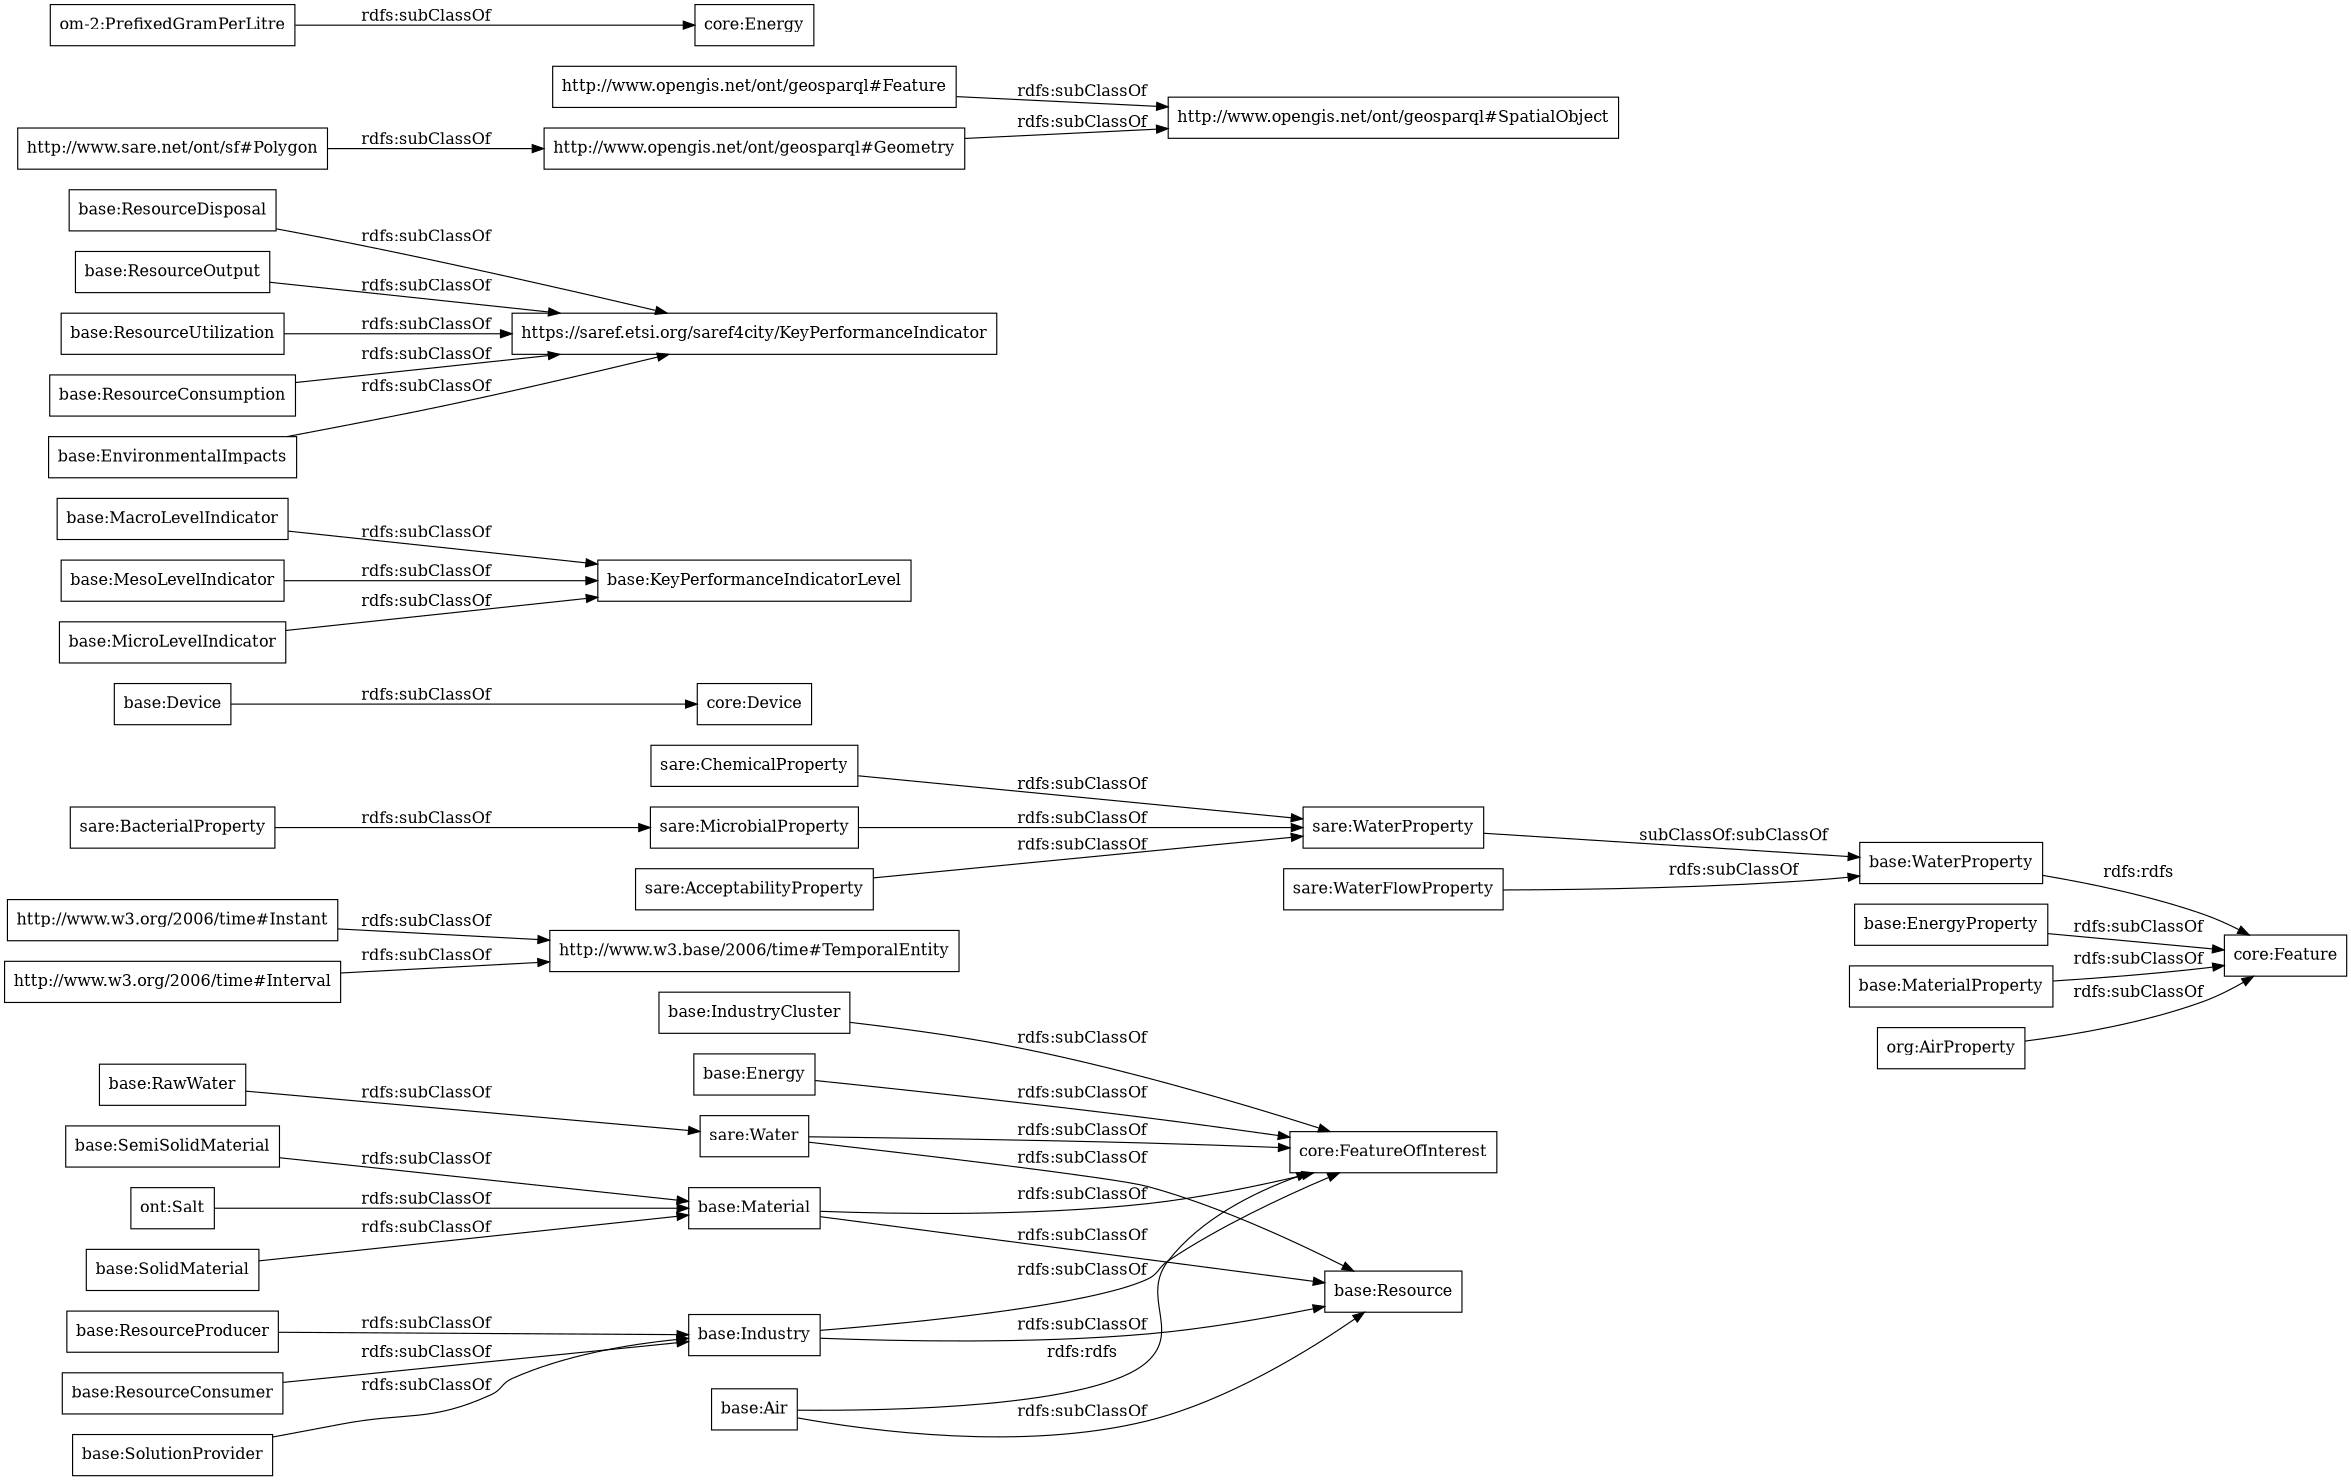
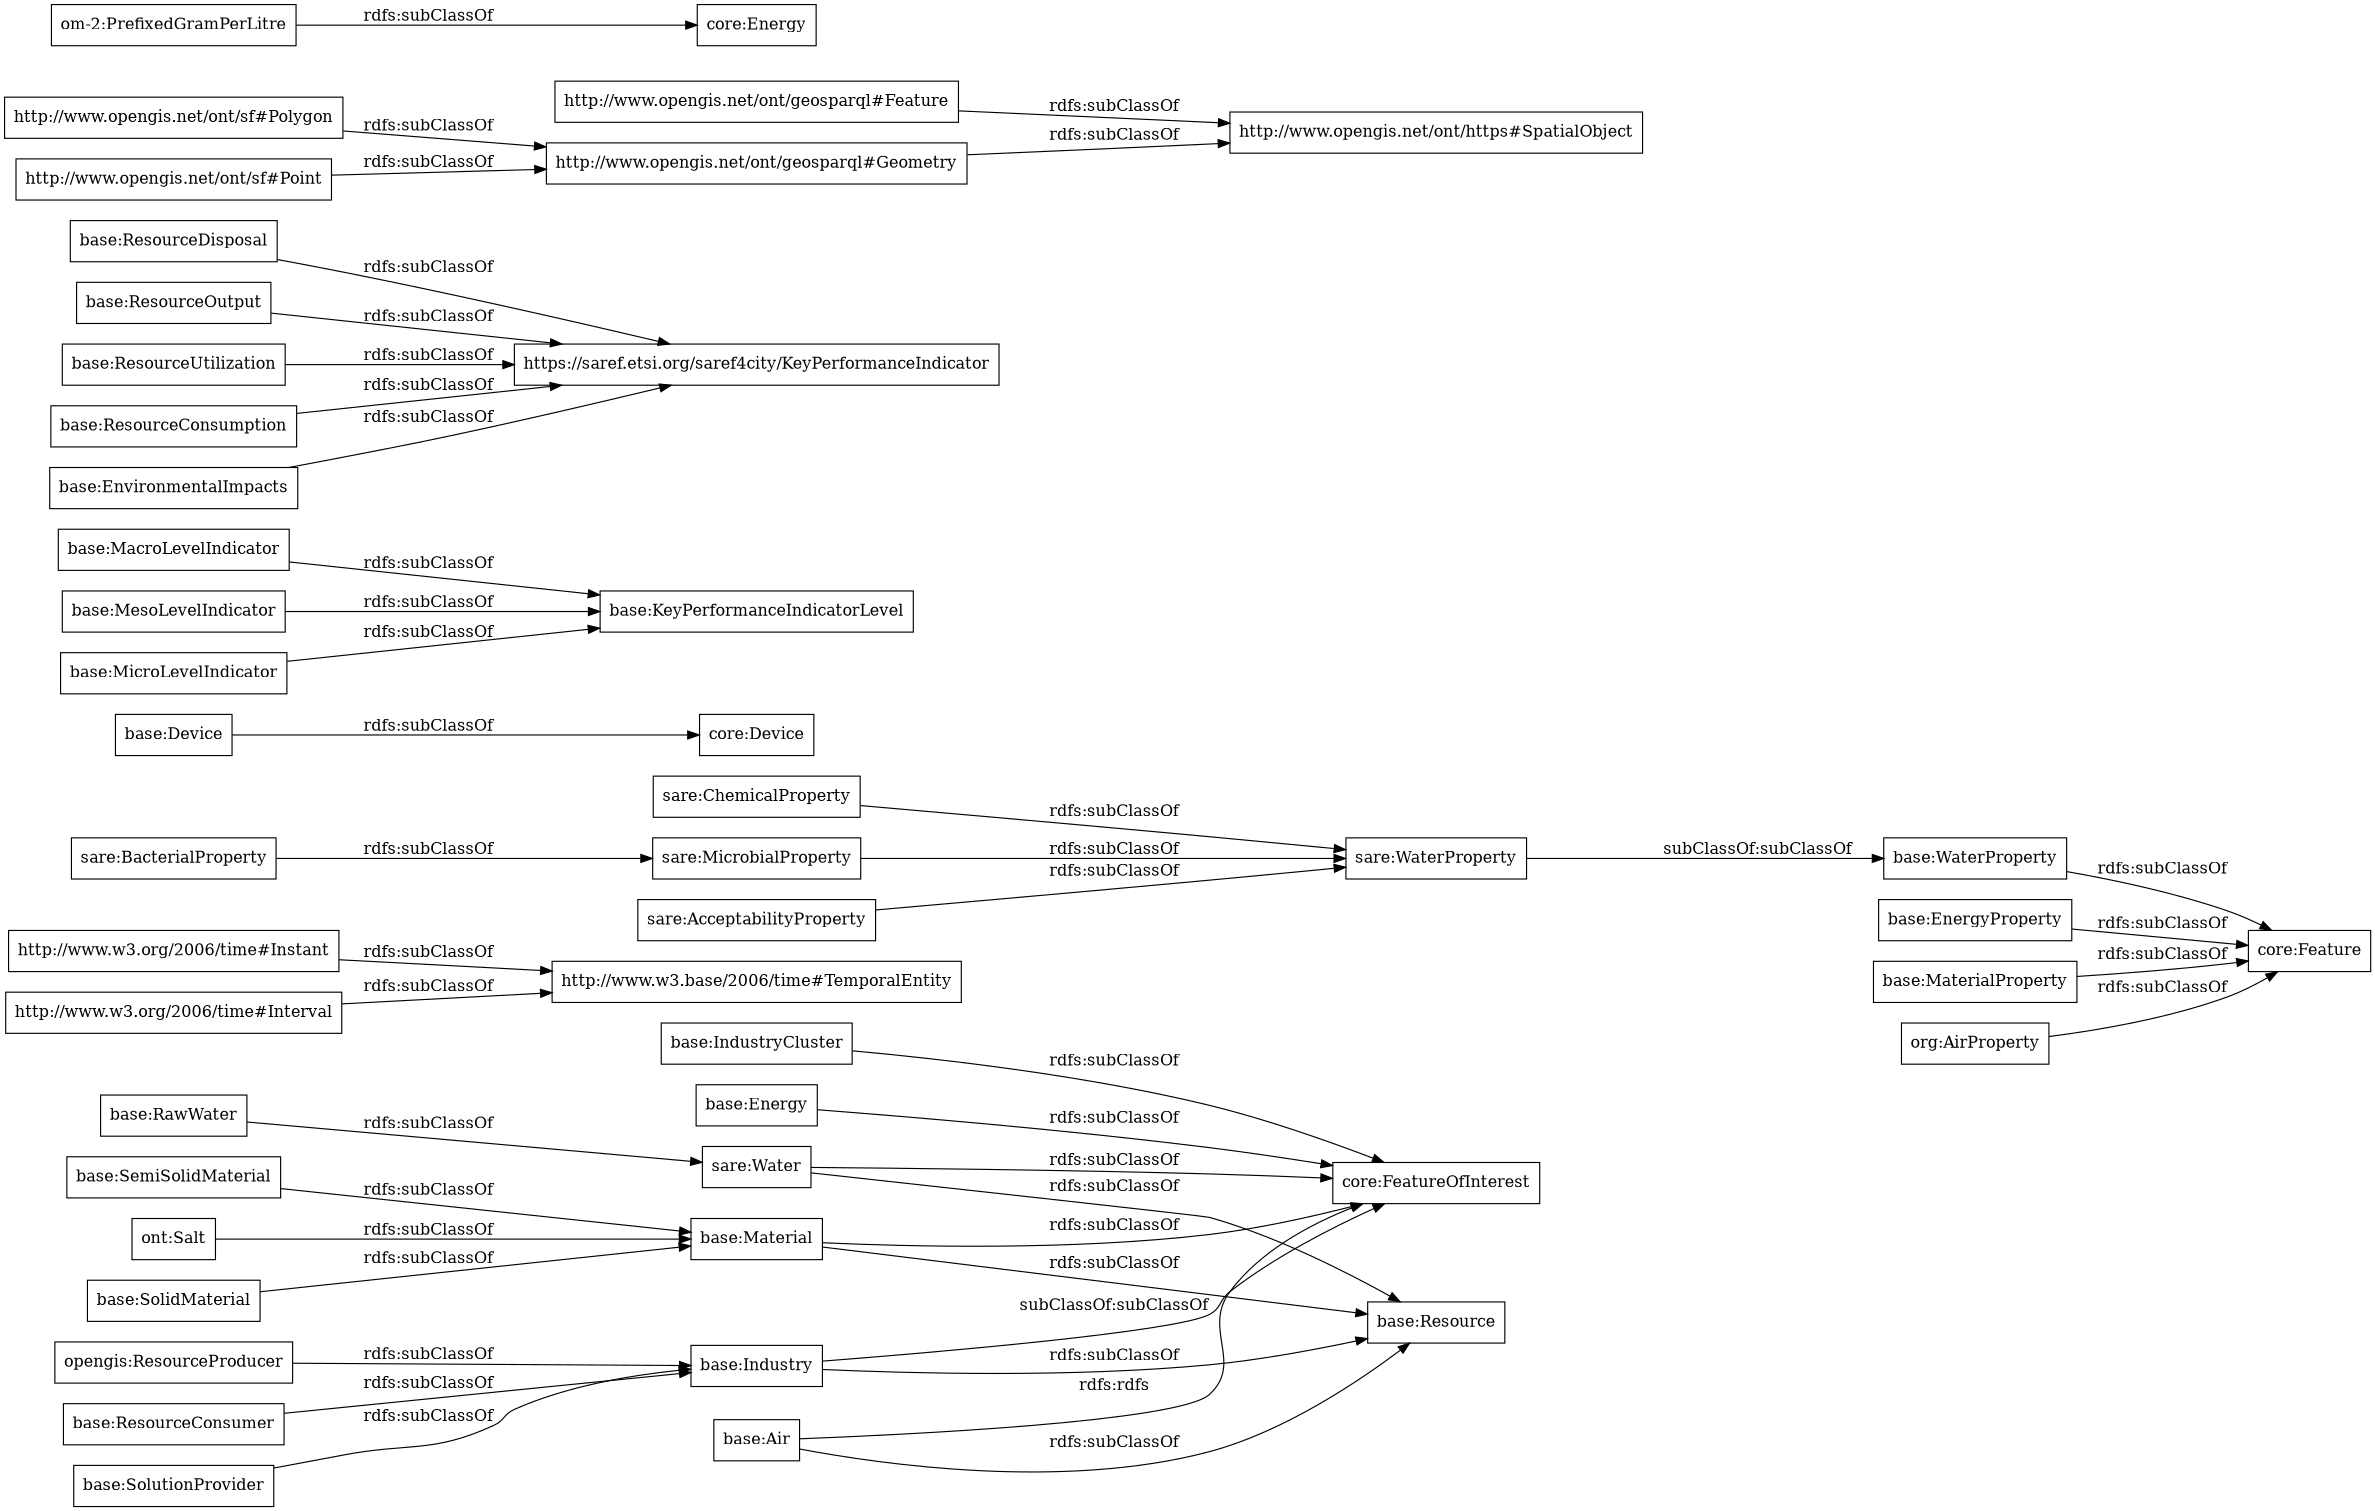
node "http://www.opengis.net/ont/geosparql#SpatialObject": label "http://www.opengis.net/ont/geosparql#SpatialObject" -> "http://www.opengis.net/ont/https#SpatialObject"
node "http://www.sare.net/ont/sf#Polygon": label "http://www.sare.net/ont/sf#Polygon" -> "http://www.opengis.net/ont/sf#Polygon"
node "http://www.opengis.net/ont/sf#Point": added
edge "base:WaterProperty" -> "core:Feature": label "rdfs:rdfs" -> "rdfs:subClassOf"
node "sare:WaterFlowProperty": removed
edge "base:Industry" -> "core:FeatureOfInterest": label "rdfs:subClassOf" -> "subClassOf:subClassOf"
node "base:ResourceProducer": label "base:ResourceProducer" -> "opengis:ResourceProducer"
